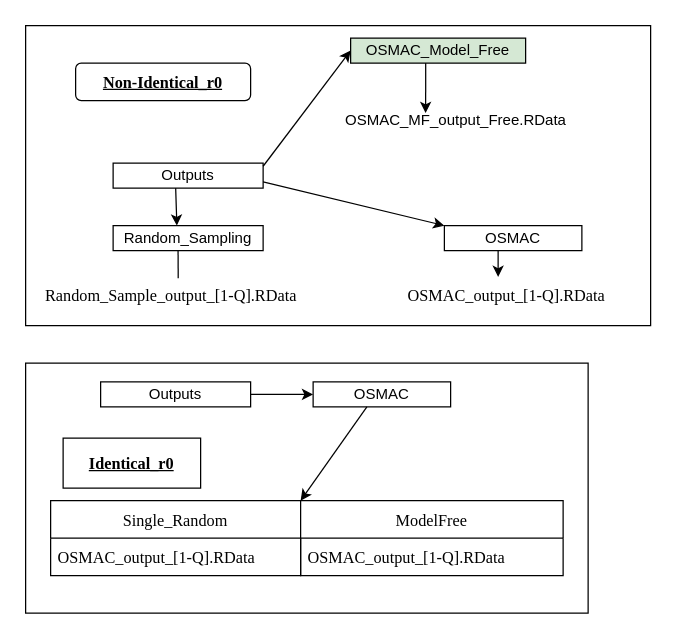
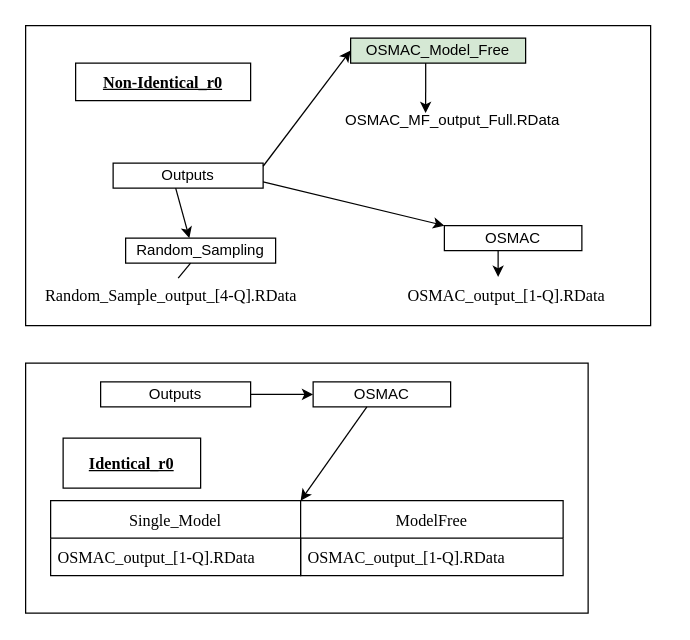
node "Non-Identical_r0": shape rounded rectangle -> rectangle
node "OSMAC_MF_output_Free.RData": label "OSMAC_MF_output_Free.RData" -> "OSMAC_MF_output_Full.RData"
node "Random_Sampling": moved (188, 238) -> (201, 251)
node "Random_Sample_output_[1-Q].RData": label "Random_Sample_output_[1-Q].RData" -> "Random_Sample_output_[4-Q].RData"
node "Single_Random": label "Single_Random" -> "Single_Model"
